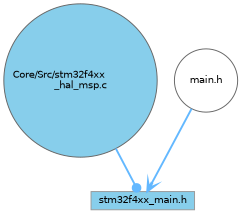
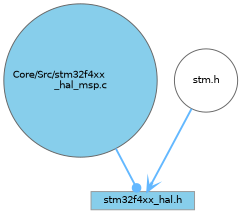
node "main.h": label "main.h" -> "stm.h"
node "stm32f4xx_main.h": label "stm32f4xx_main.h" -> "stm32f4xx_hal.h"
